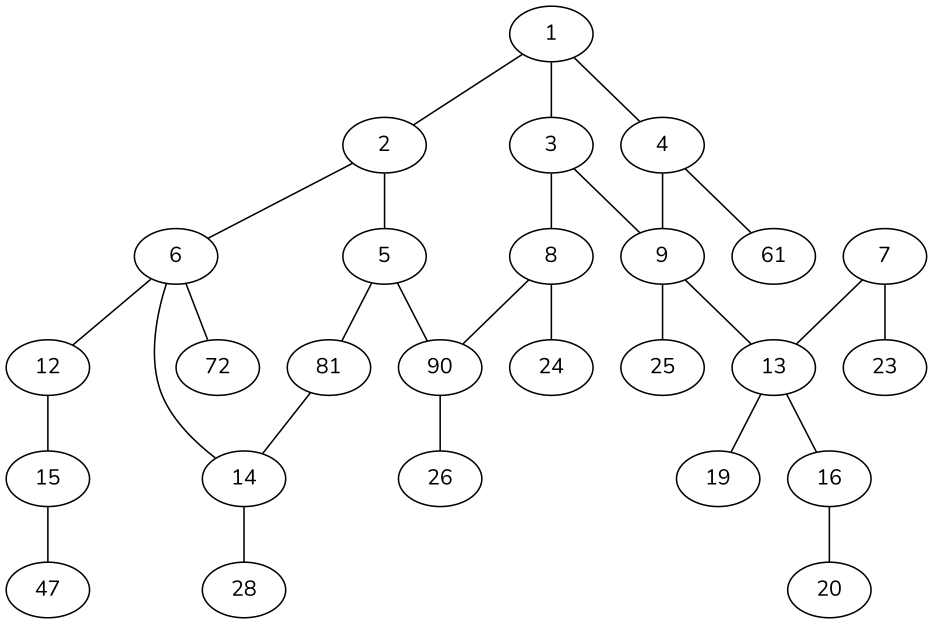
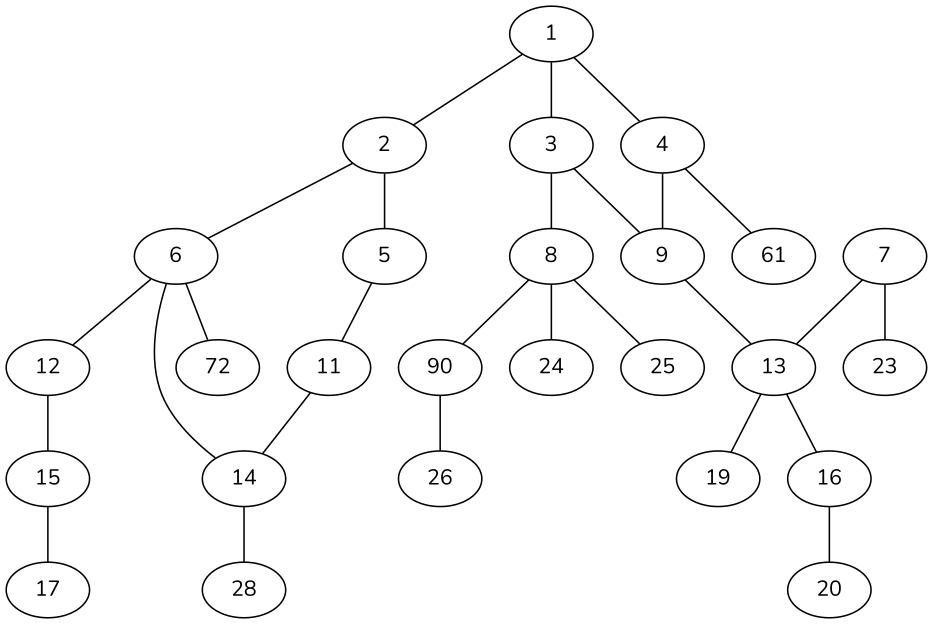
edge "5" -- "90": removed
edge "9" -- "25": now "8" -- "25"
node "81": label "81" -> "11"
node "47": label "47" -> "17"
